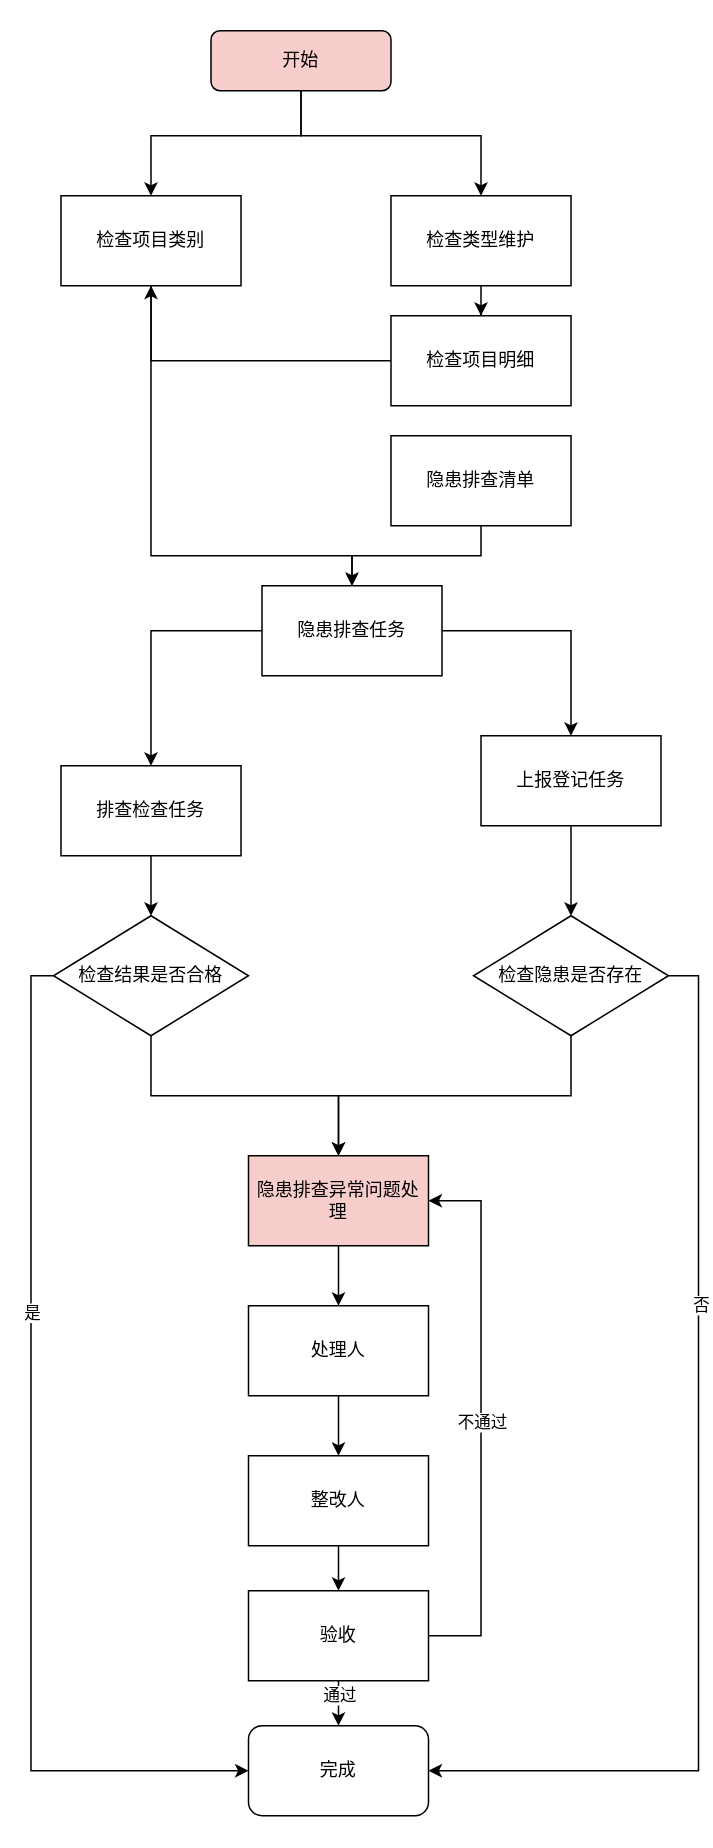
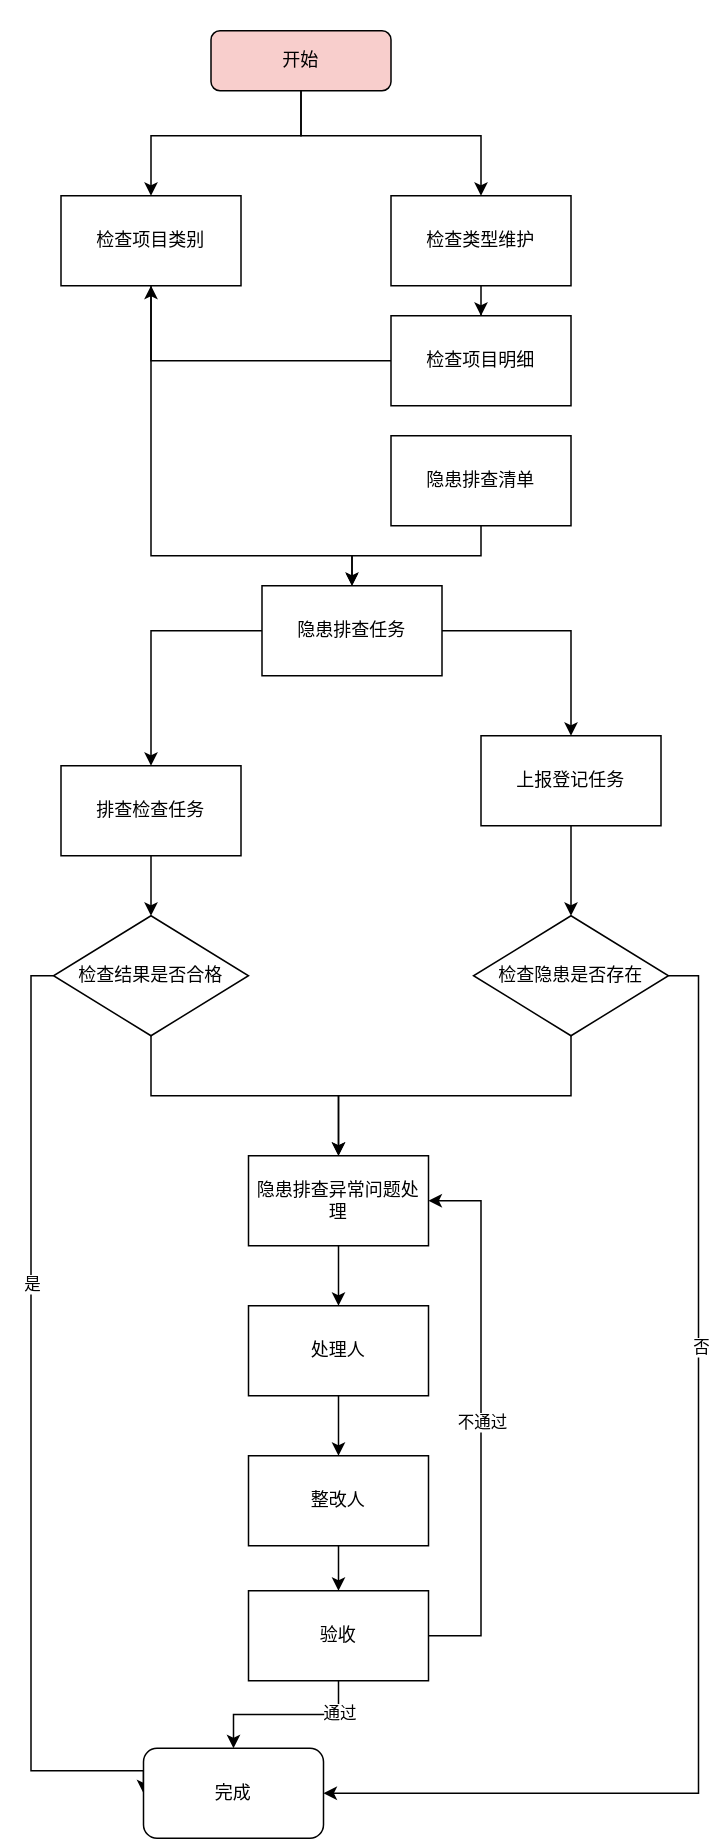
node "隐患排查异常问题处理": fillcolor #f8cecc -> #ffffff
node "完成": moved (338, 1771) -> (233, 1793)
